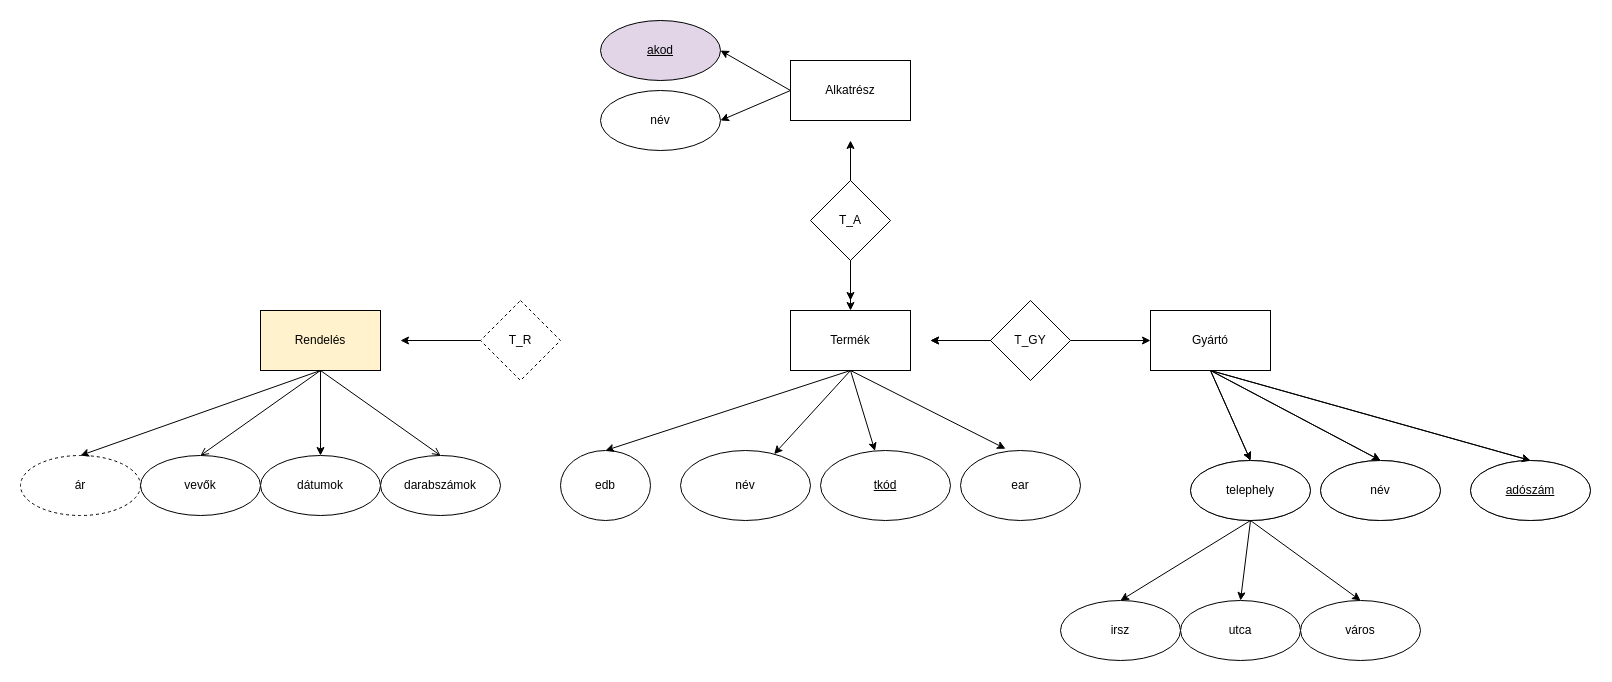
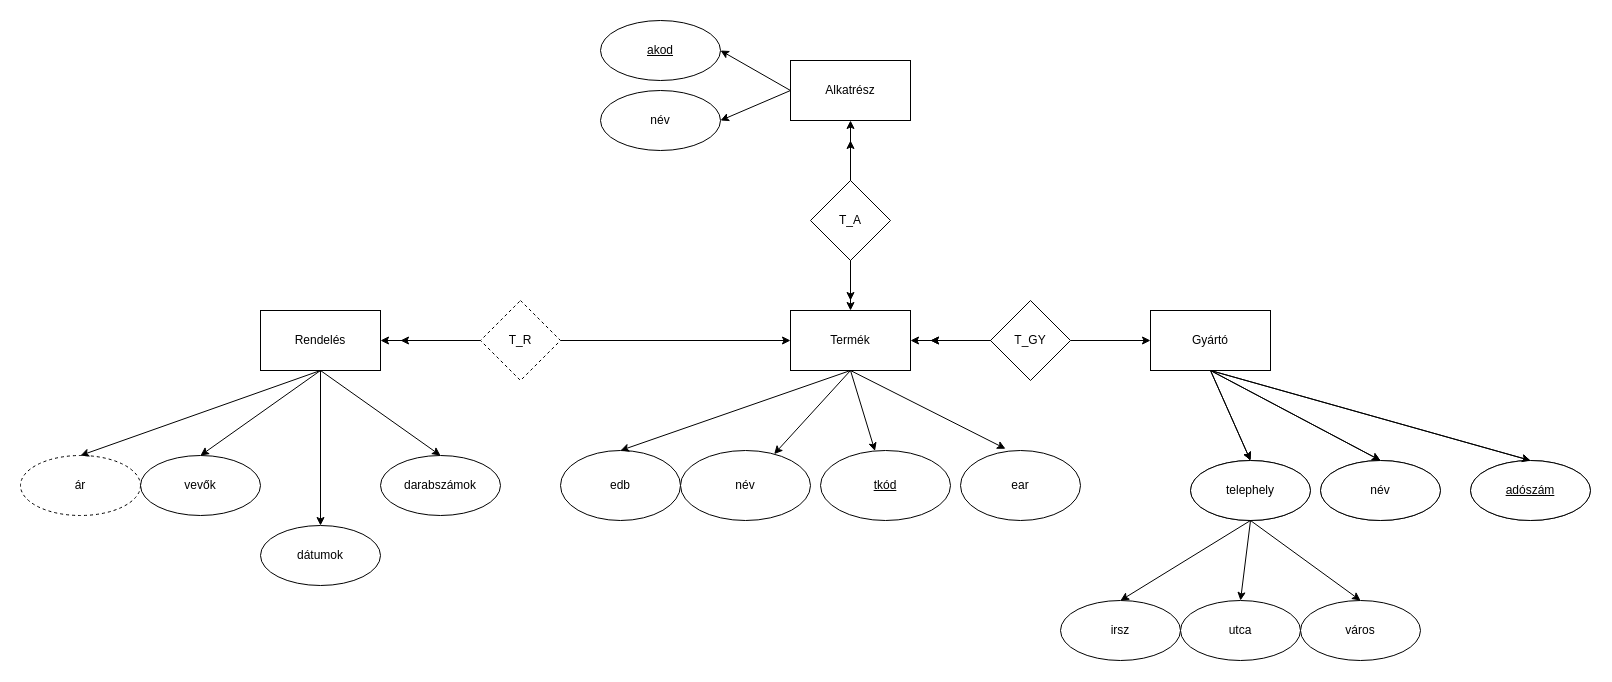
node "akod": fillcolor #e1d5e7 -> #ffffff
edge "T_A" -> "Alkatrész": added
node "Rendelés": fillcolor #fff2cc -> #ffffff
edge "T_R" -> "Rendelés": added
edge "T_R" -> "Termék": added
edge "T_GY" -> "Termék": added
edge "Rendelés" -> "vevők": arrowhead open -> classic
edge "Rendelés" -> "darabszámok": arrowhead open -> classic
node "dátumok": moved (321, 486) -> (321, 556)
node "edb": size 90x70 -> 120x70
